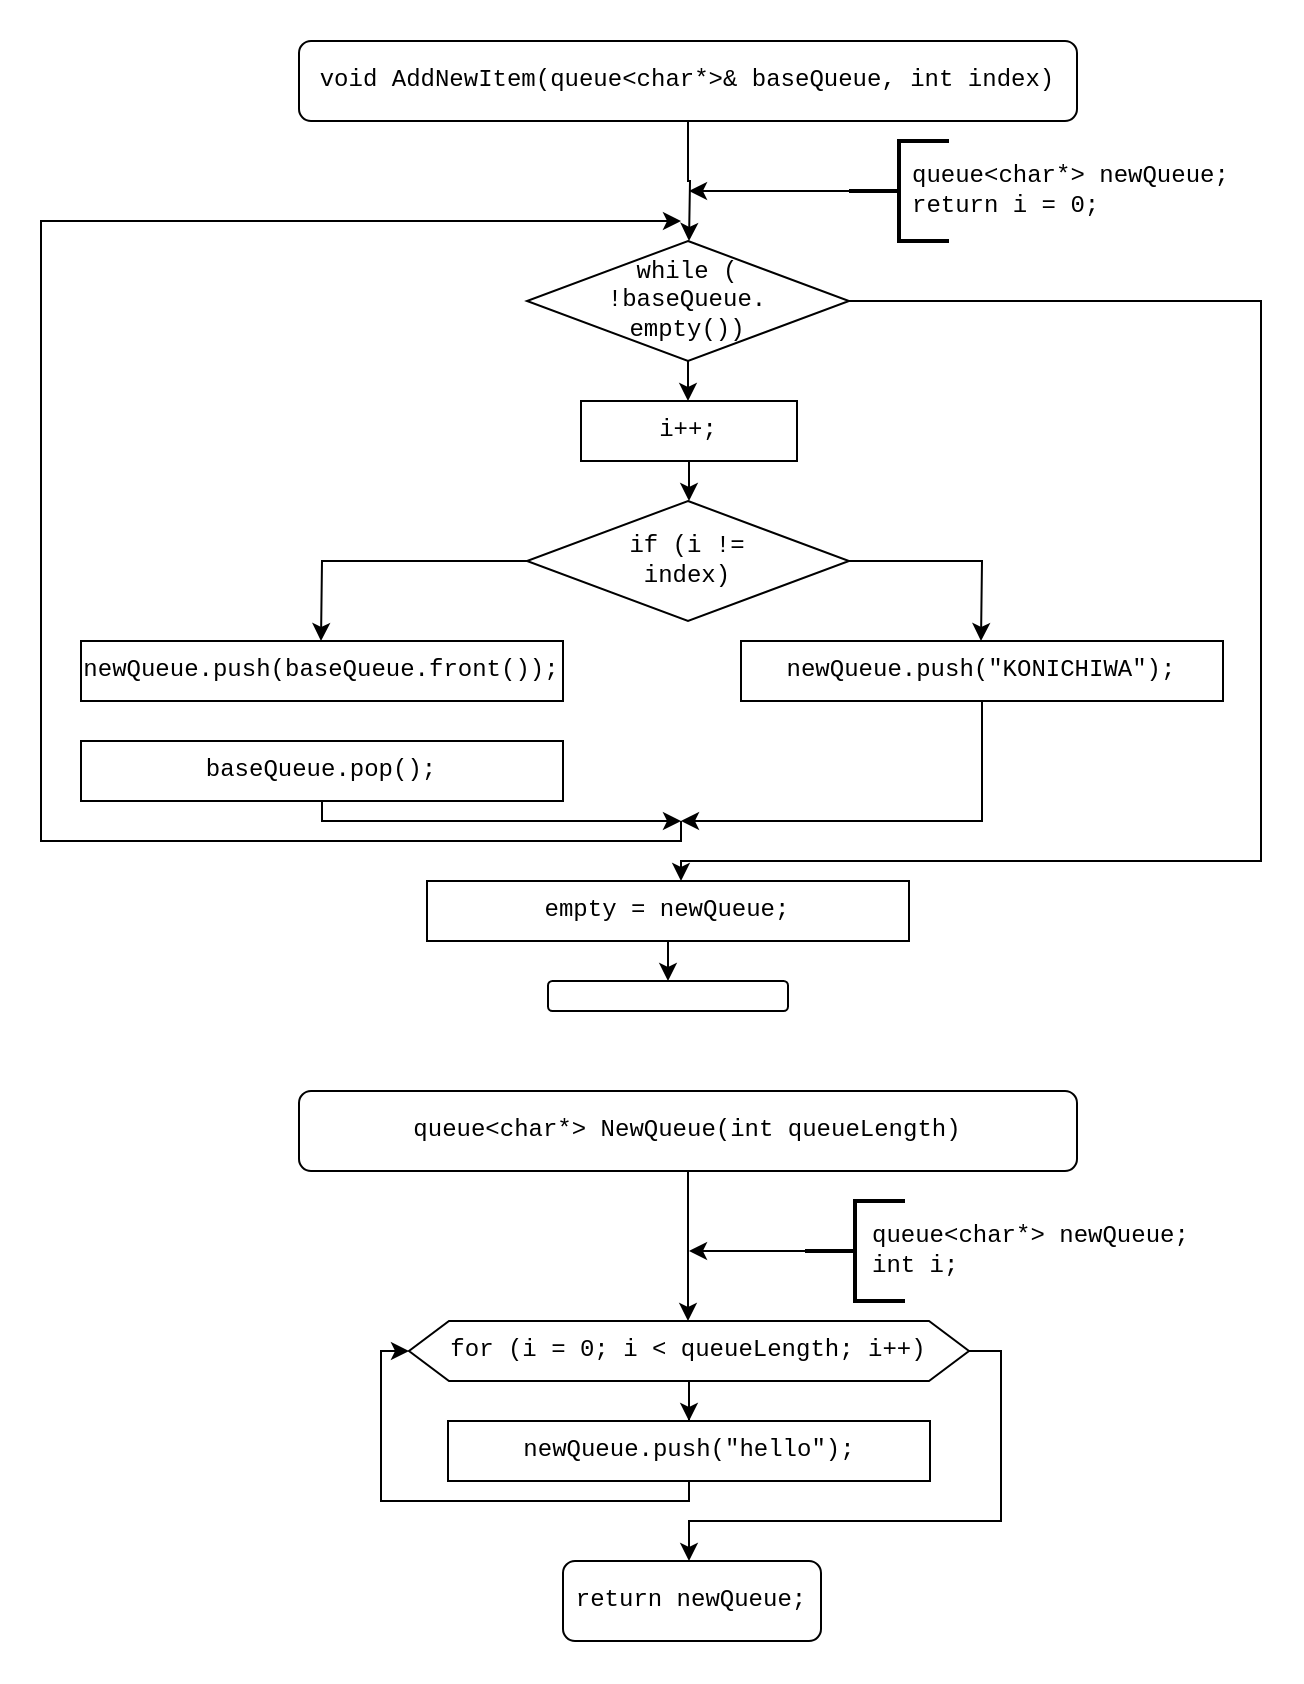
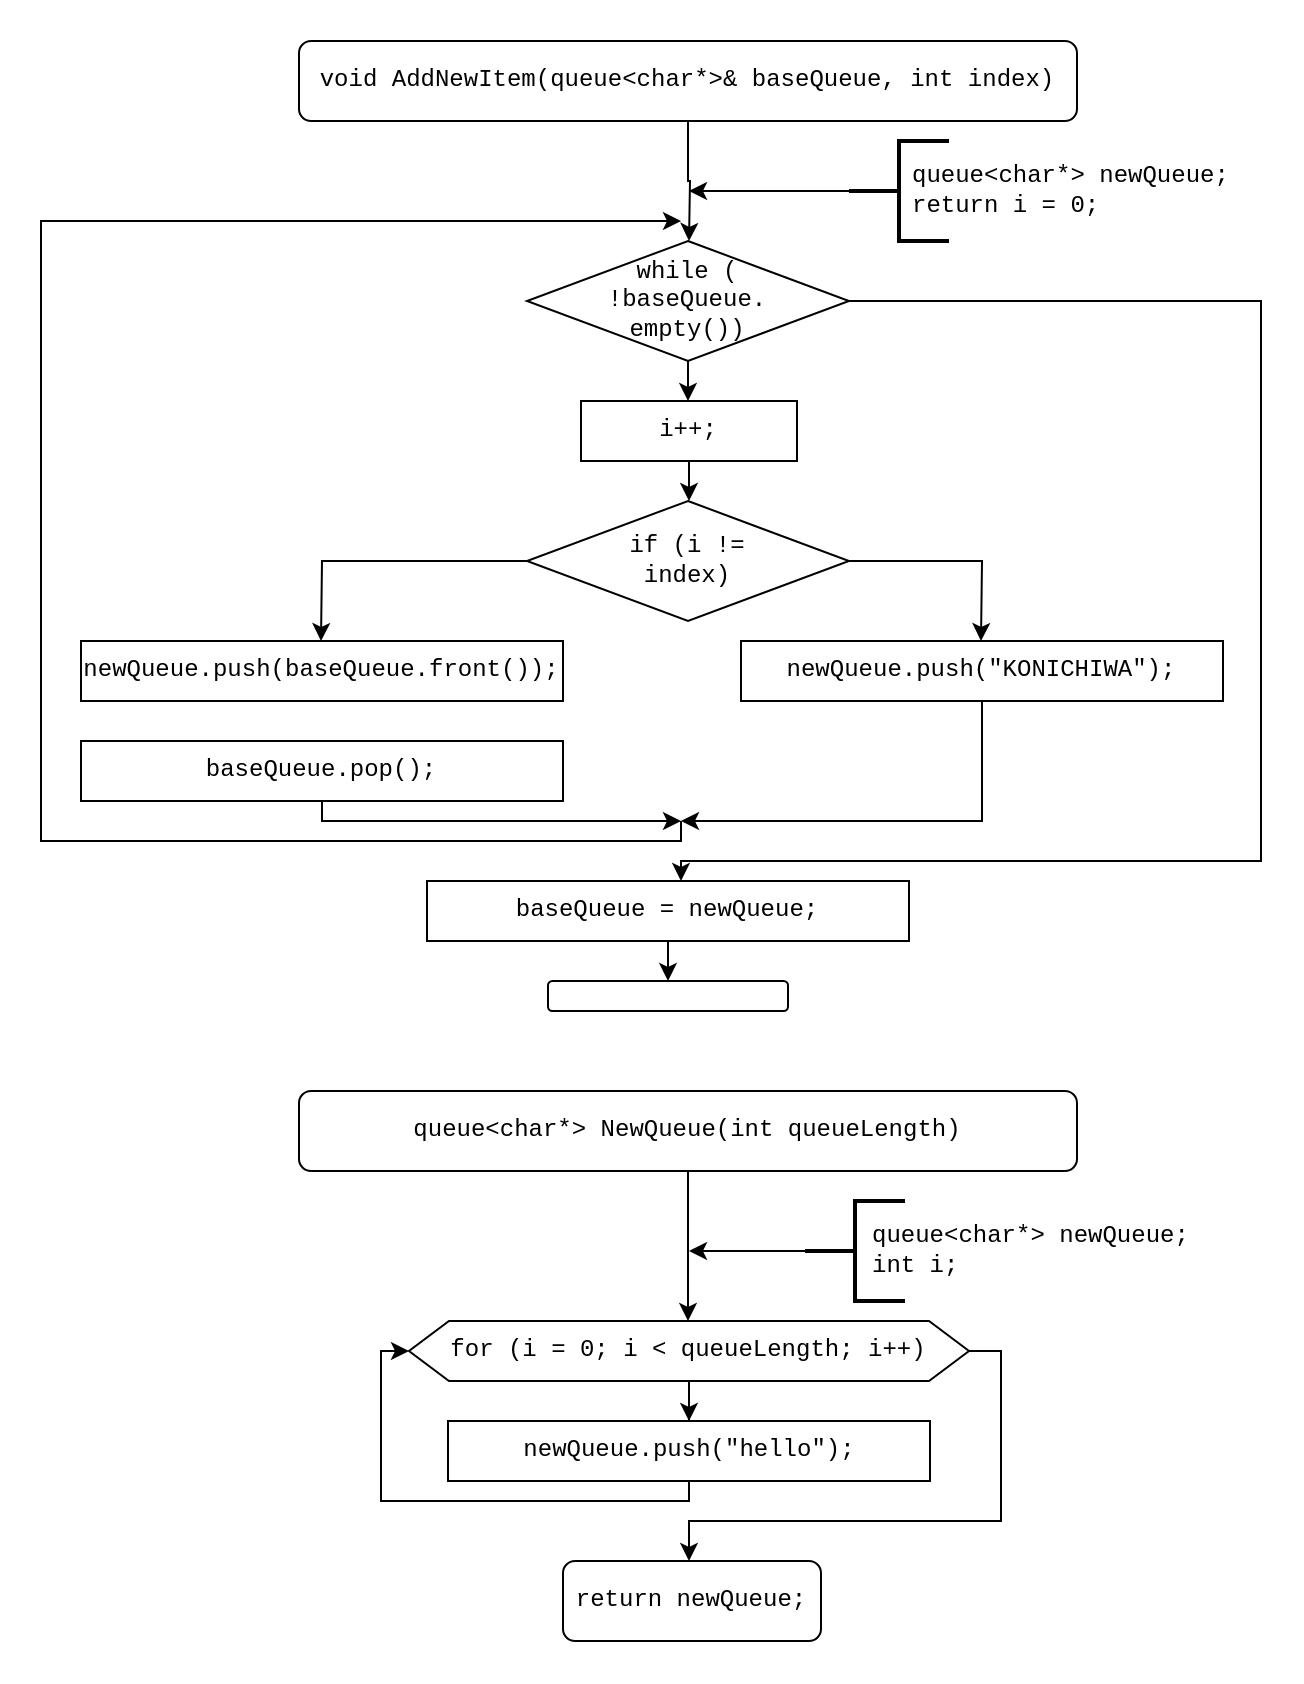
node "empty = newQueue;": label "empty = newQueue;" -> "baseQueue = newQueue;"
